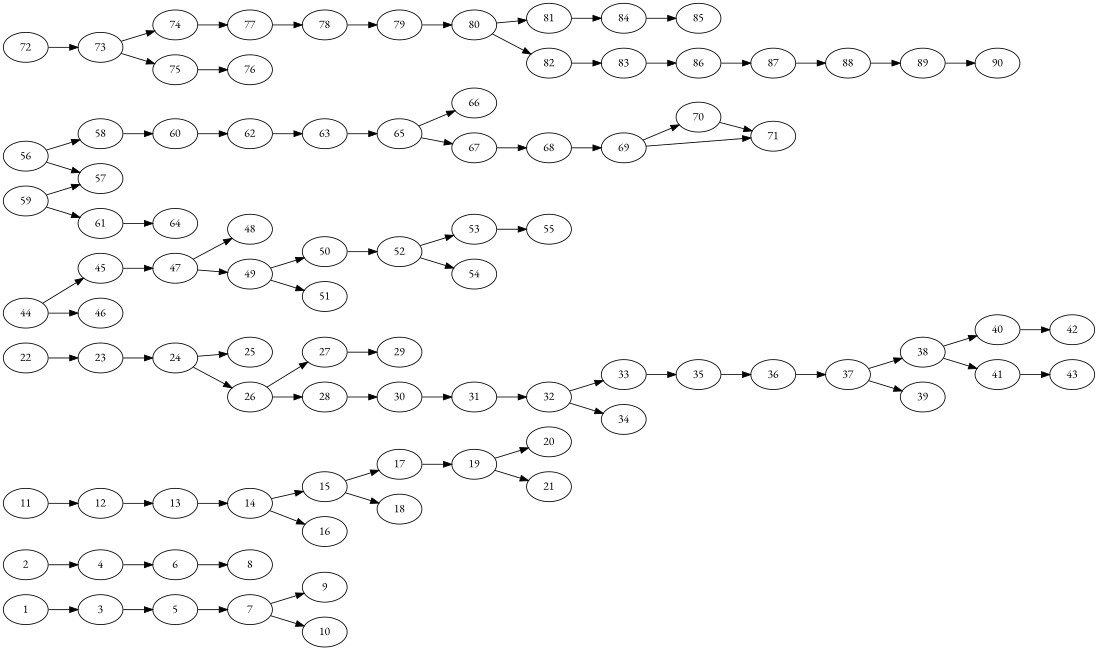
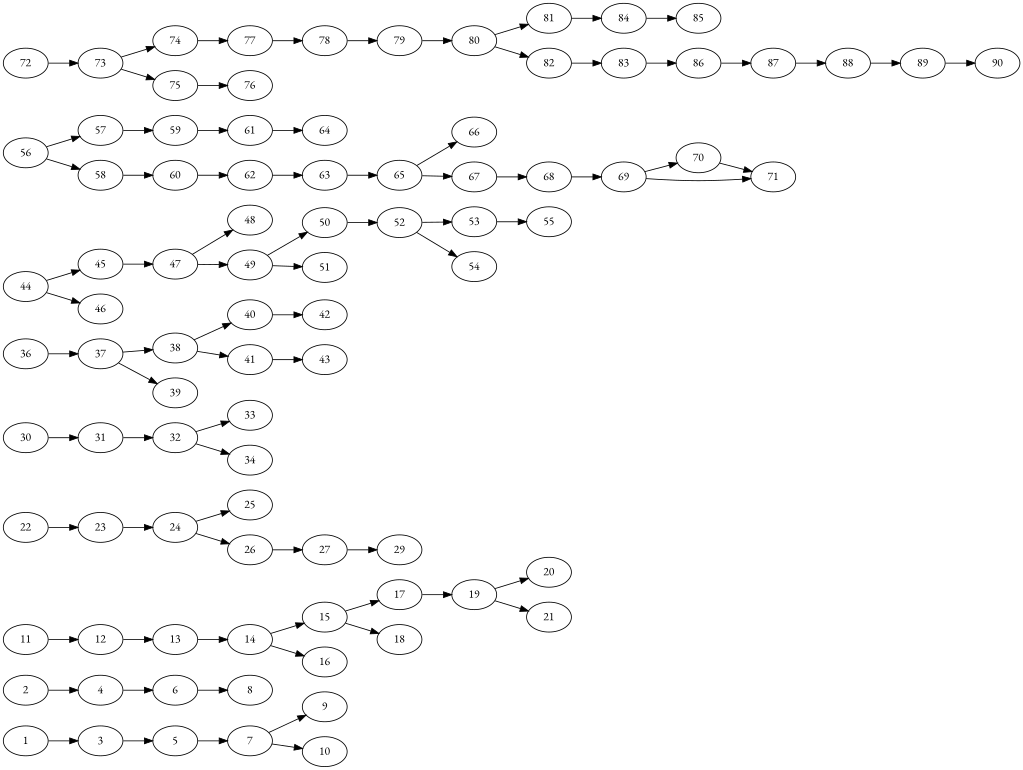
edge "59" -> "57": reversed
node "35": removed
node "28": removed
